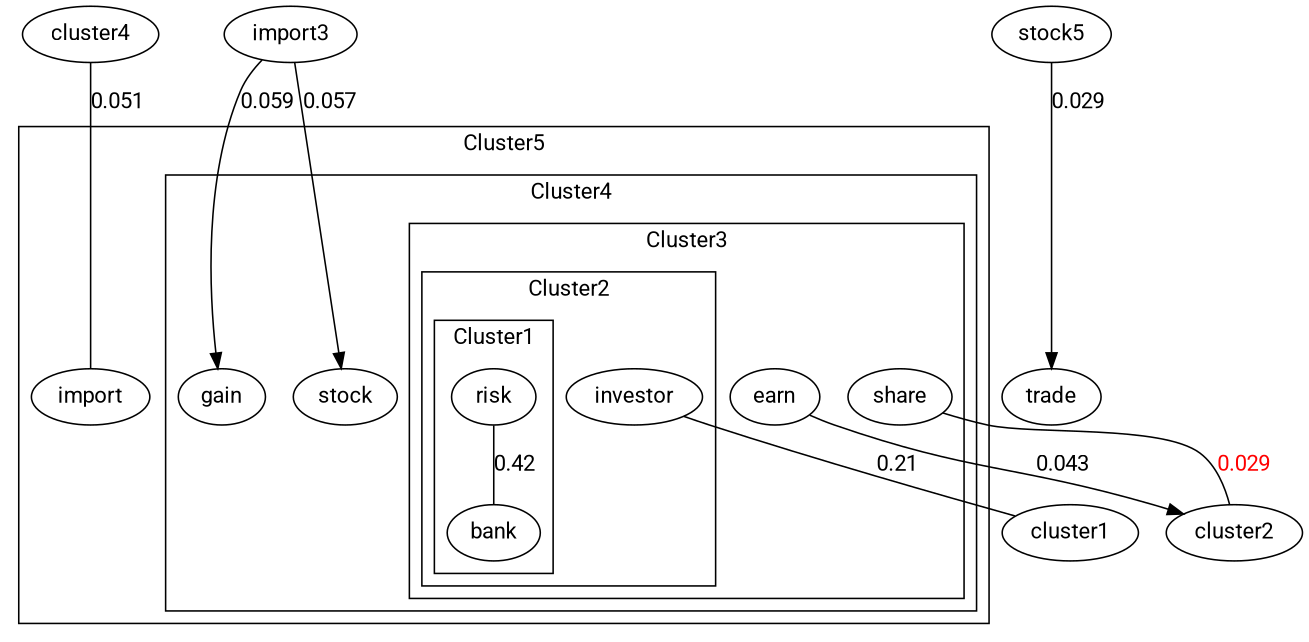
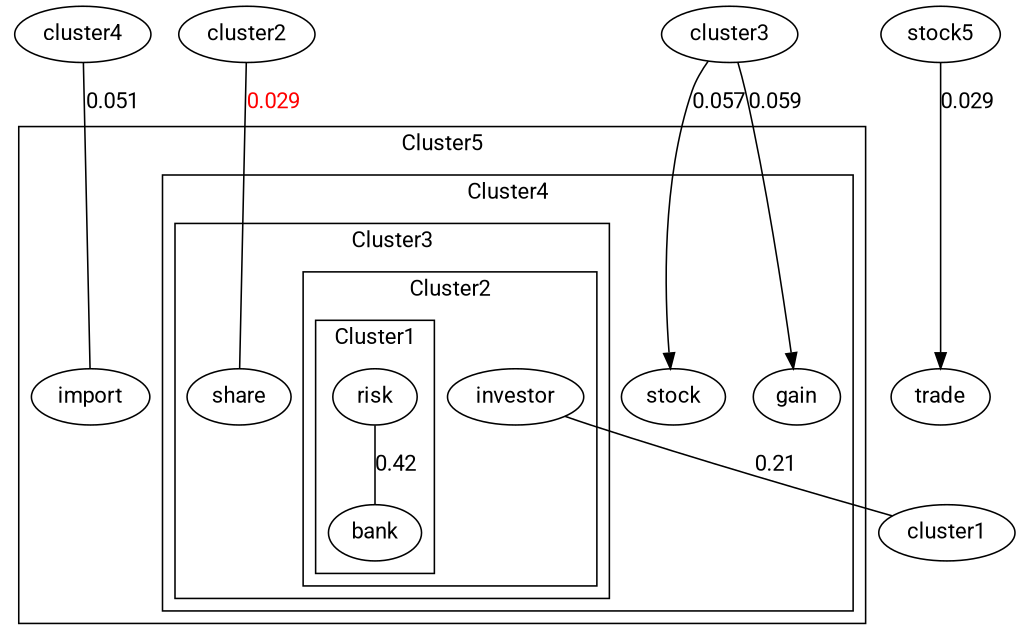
node "import3": label "import3" -> "cluster3"
node "earn": removed
